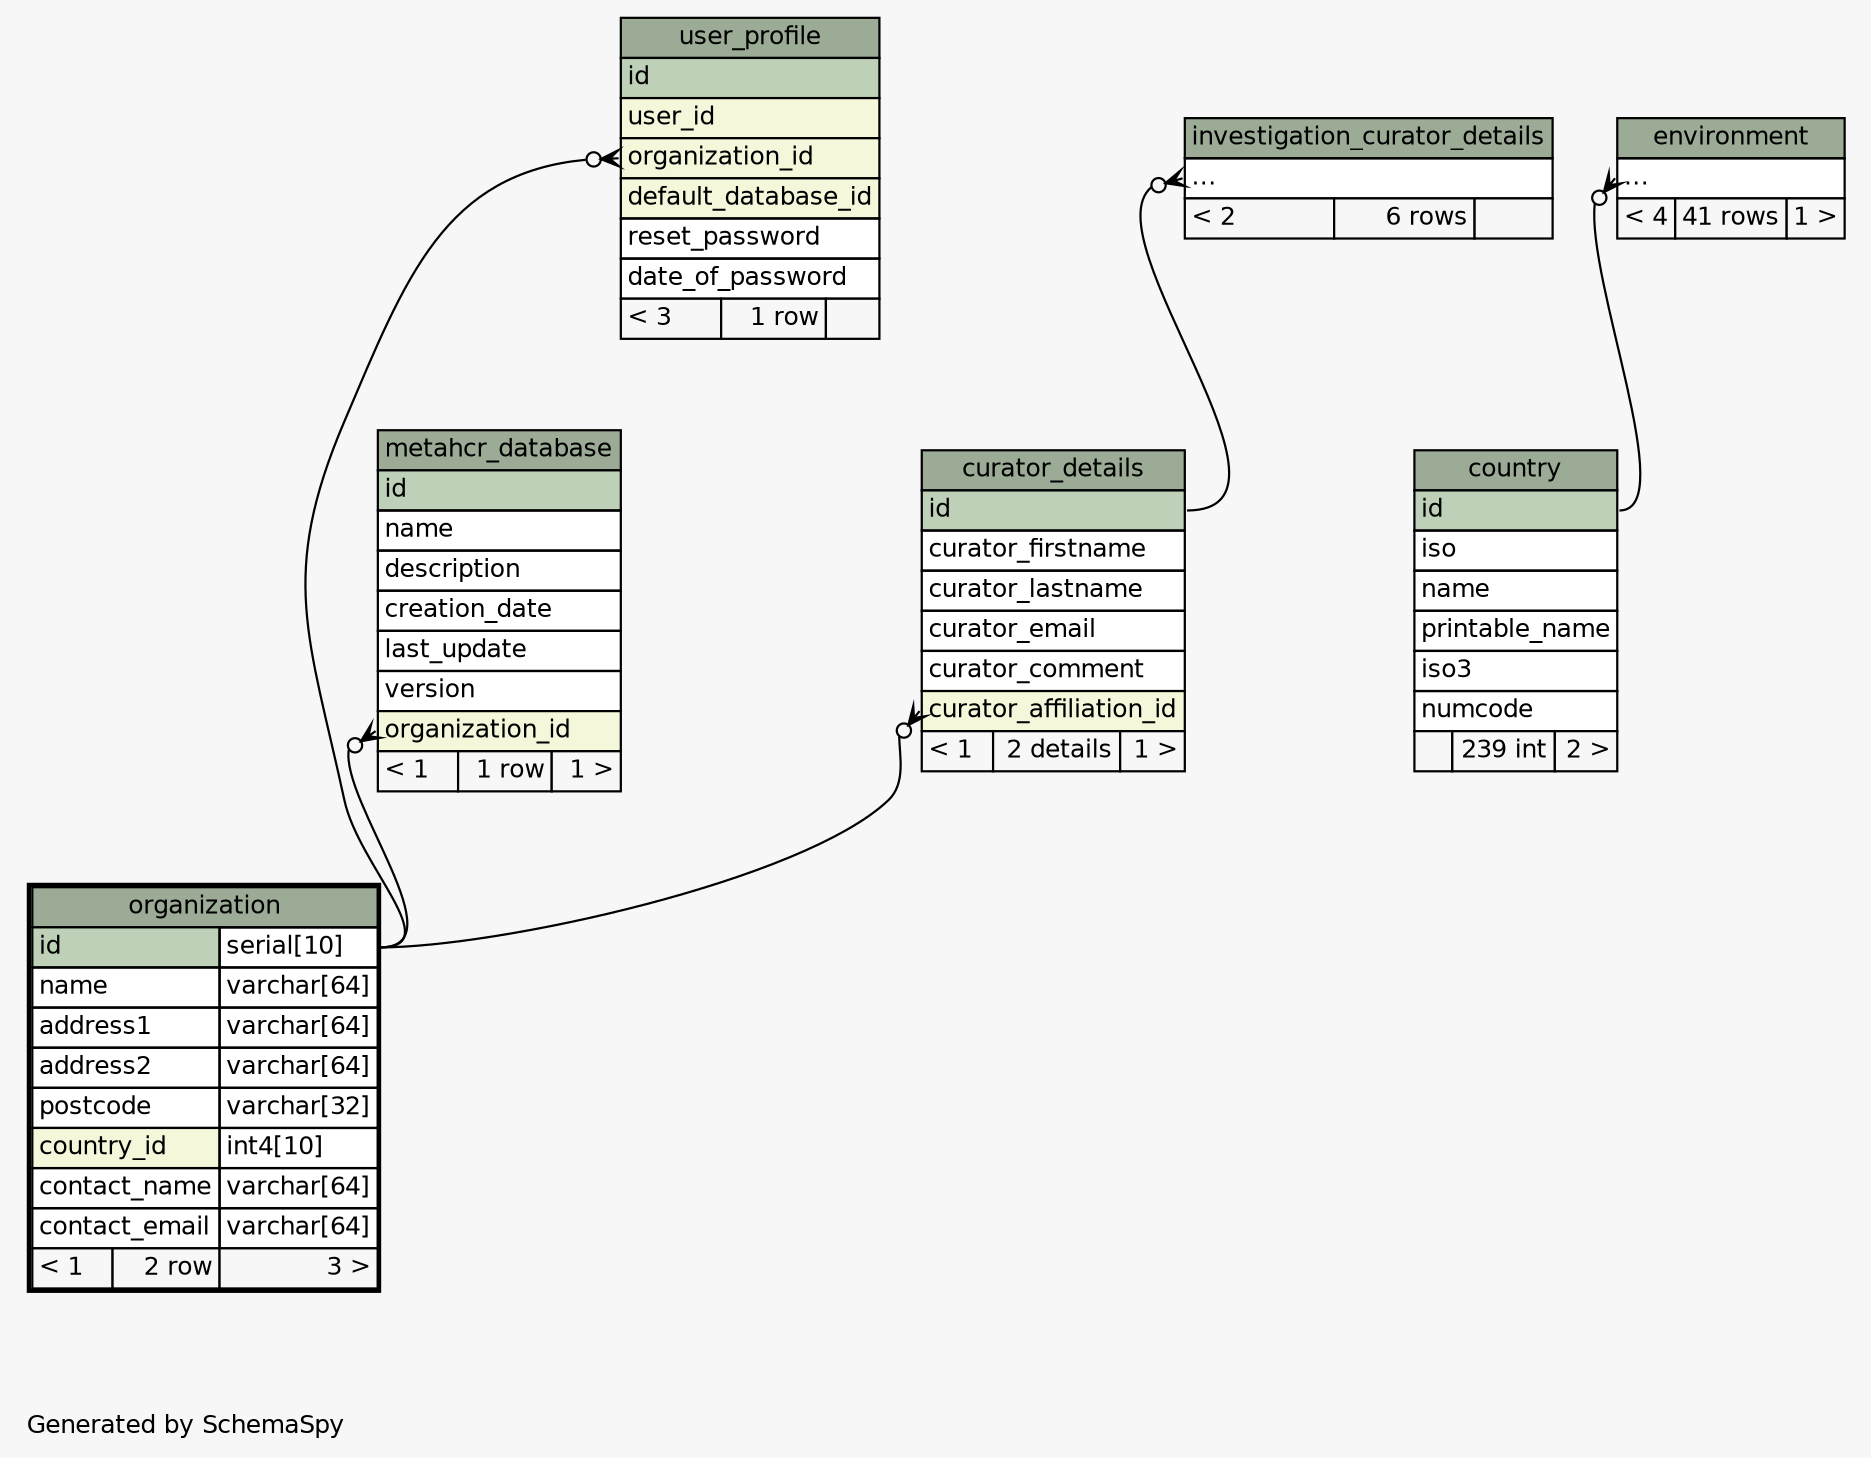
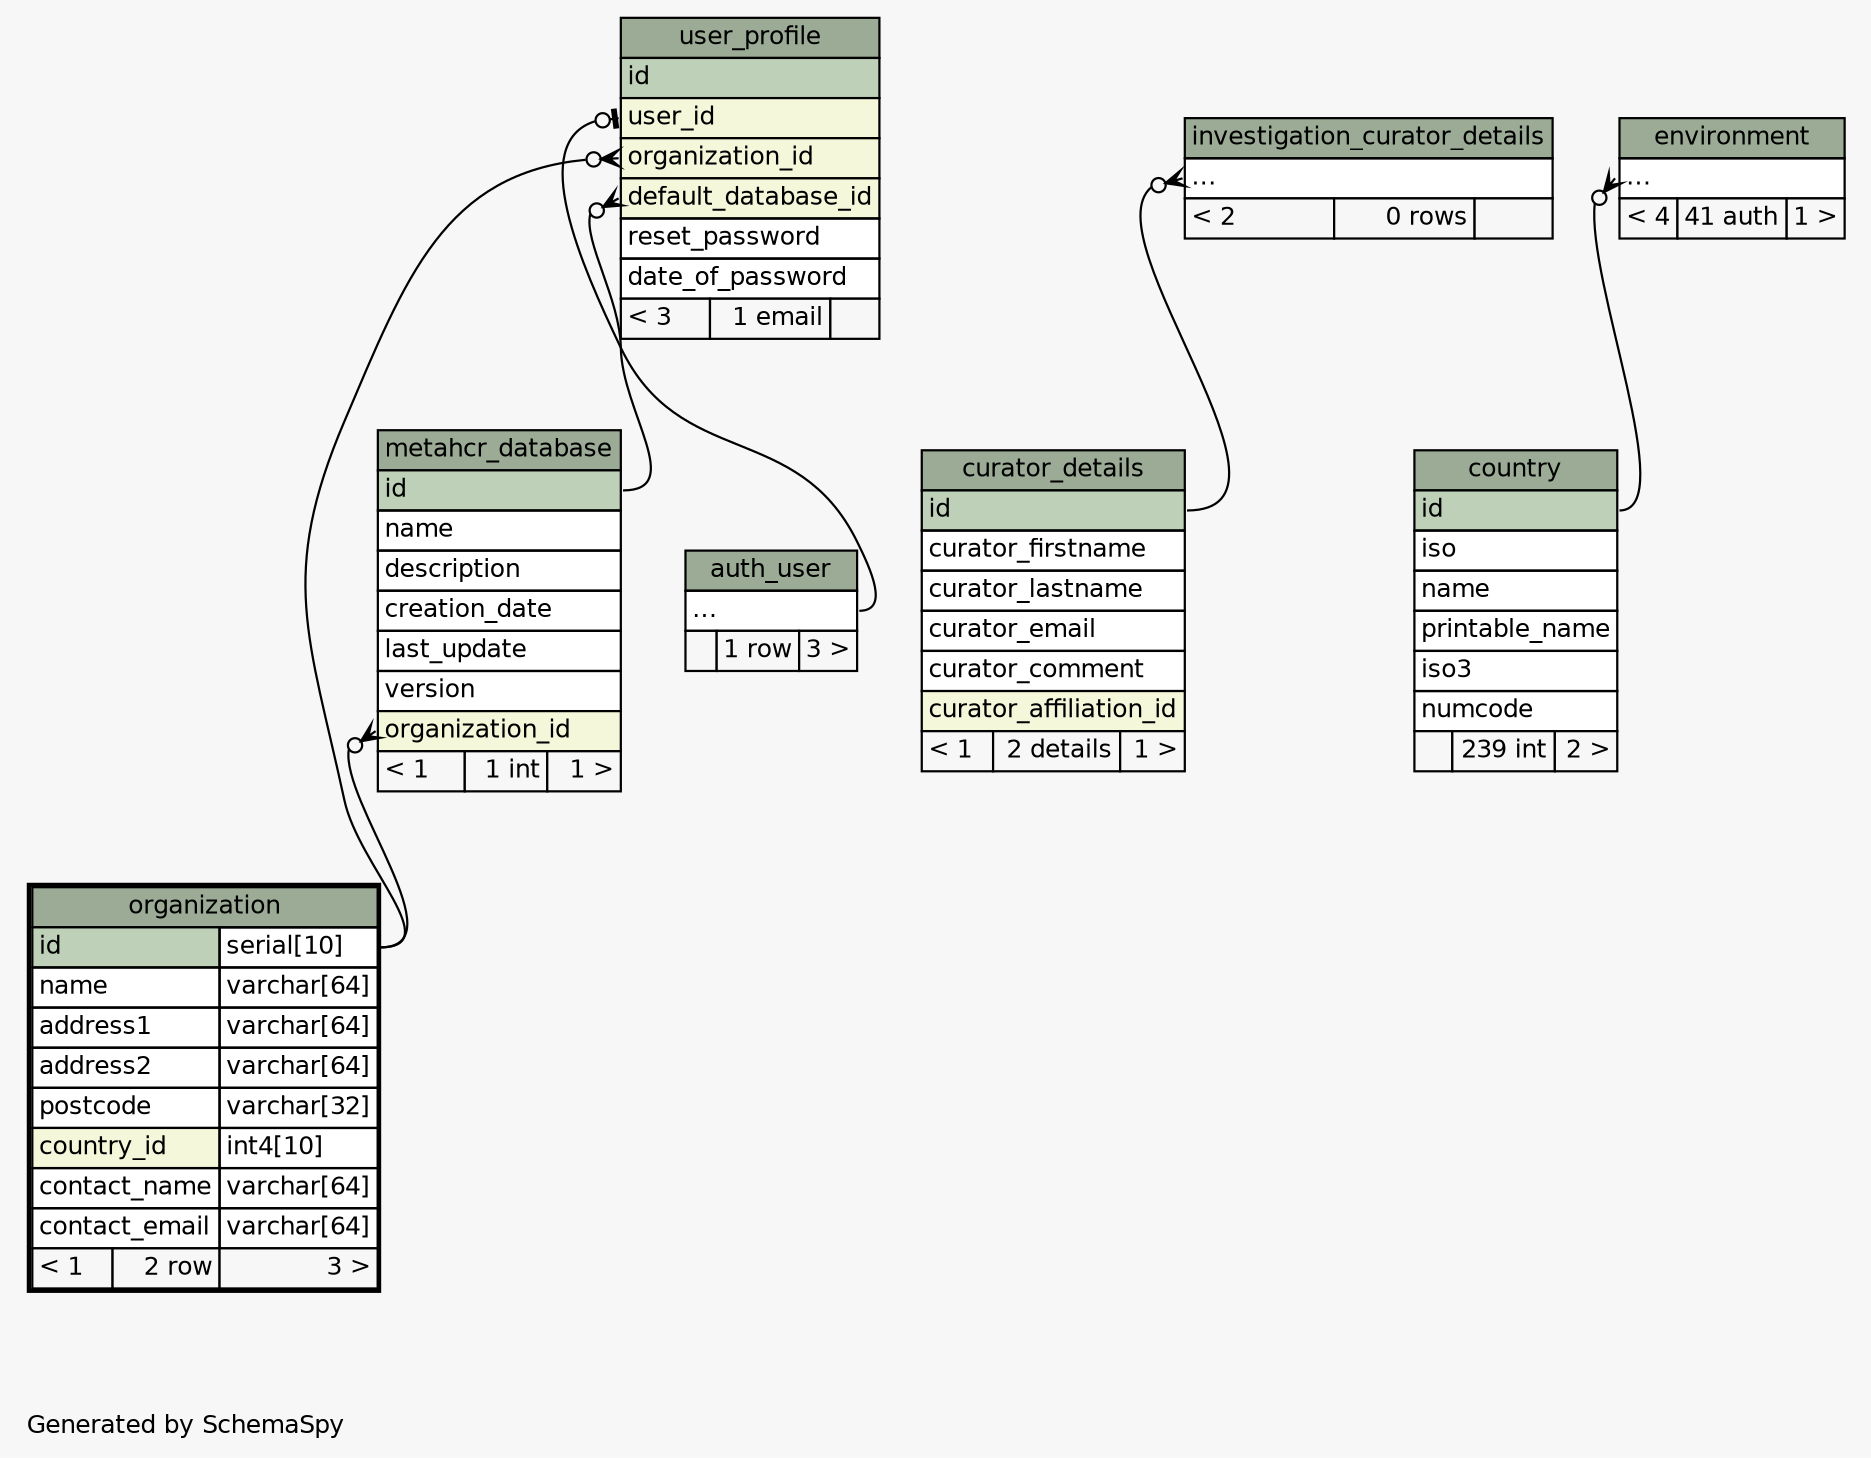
node "investigation_curator_details": text "6 rows" -> "0 rows"
node "environment": text "41 rows" -> "41 auth"
node "user_profile": text "1 row" -> "1 email"
edge "metahcr_database" -> "user_profile": added
node "auth_user": added
node "metahcr_database": text "1 row" -> "1 int"
edge "organization" -> "curator_details": removed
